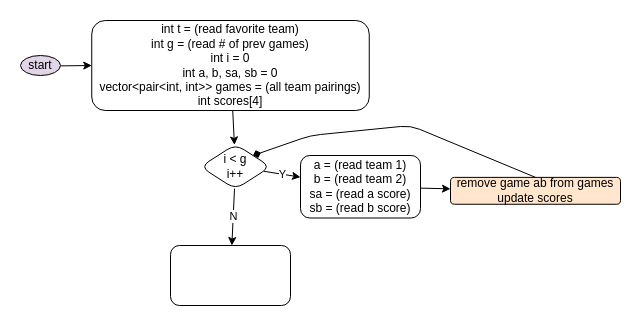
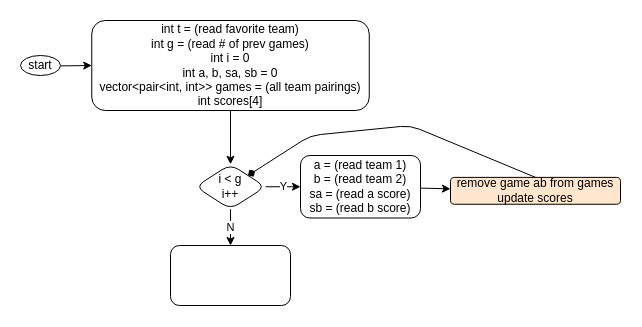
node "start": fillcolor #e1d5e7 -> #ffffff
node "i < g i++": moved (236, 167) -> (231, 187)
